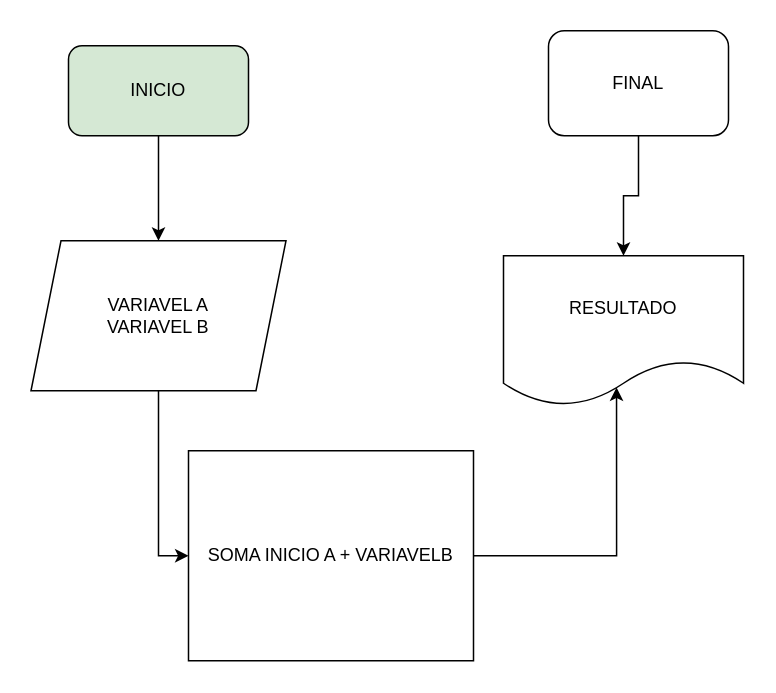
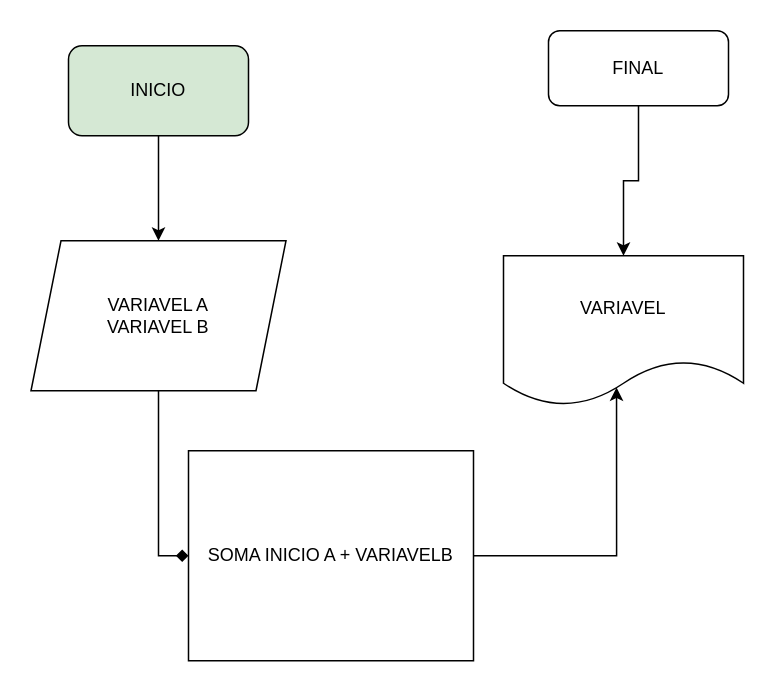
node "FINAL": size 180x105 -> 180x75
node "RESULTADO": label "RESULTADO" -> "VARIAVEL"
edge "VARIAVEL A VARIAVEL B" -> "SOMA INICIO A + VARIAVELB": arrowhead classic -> diamond
